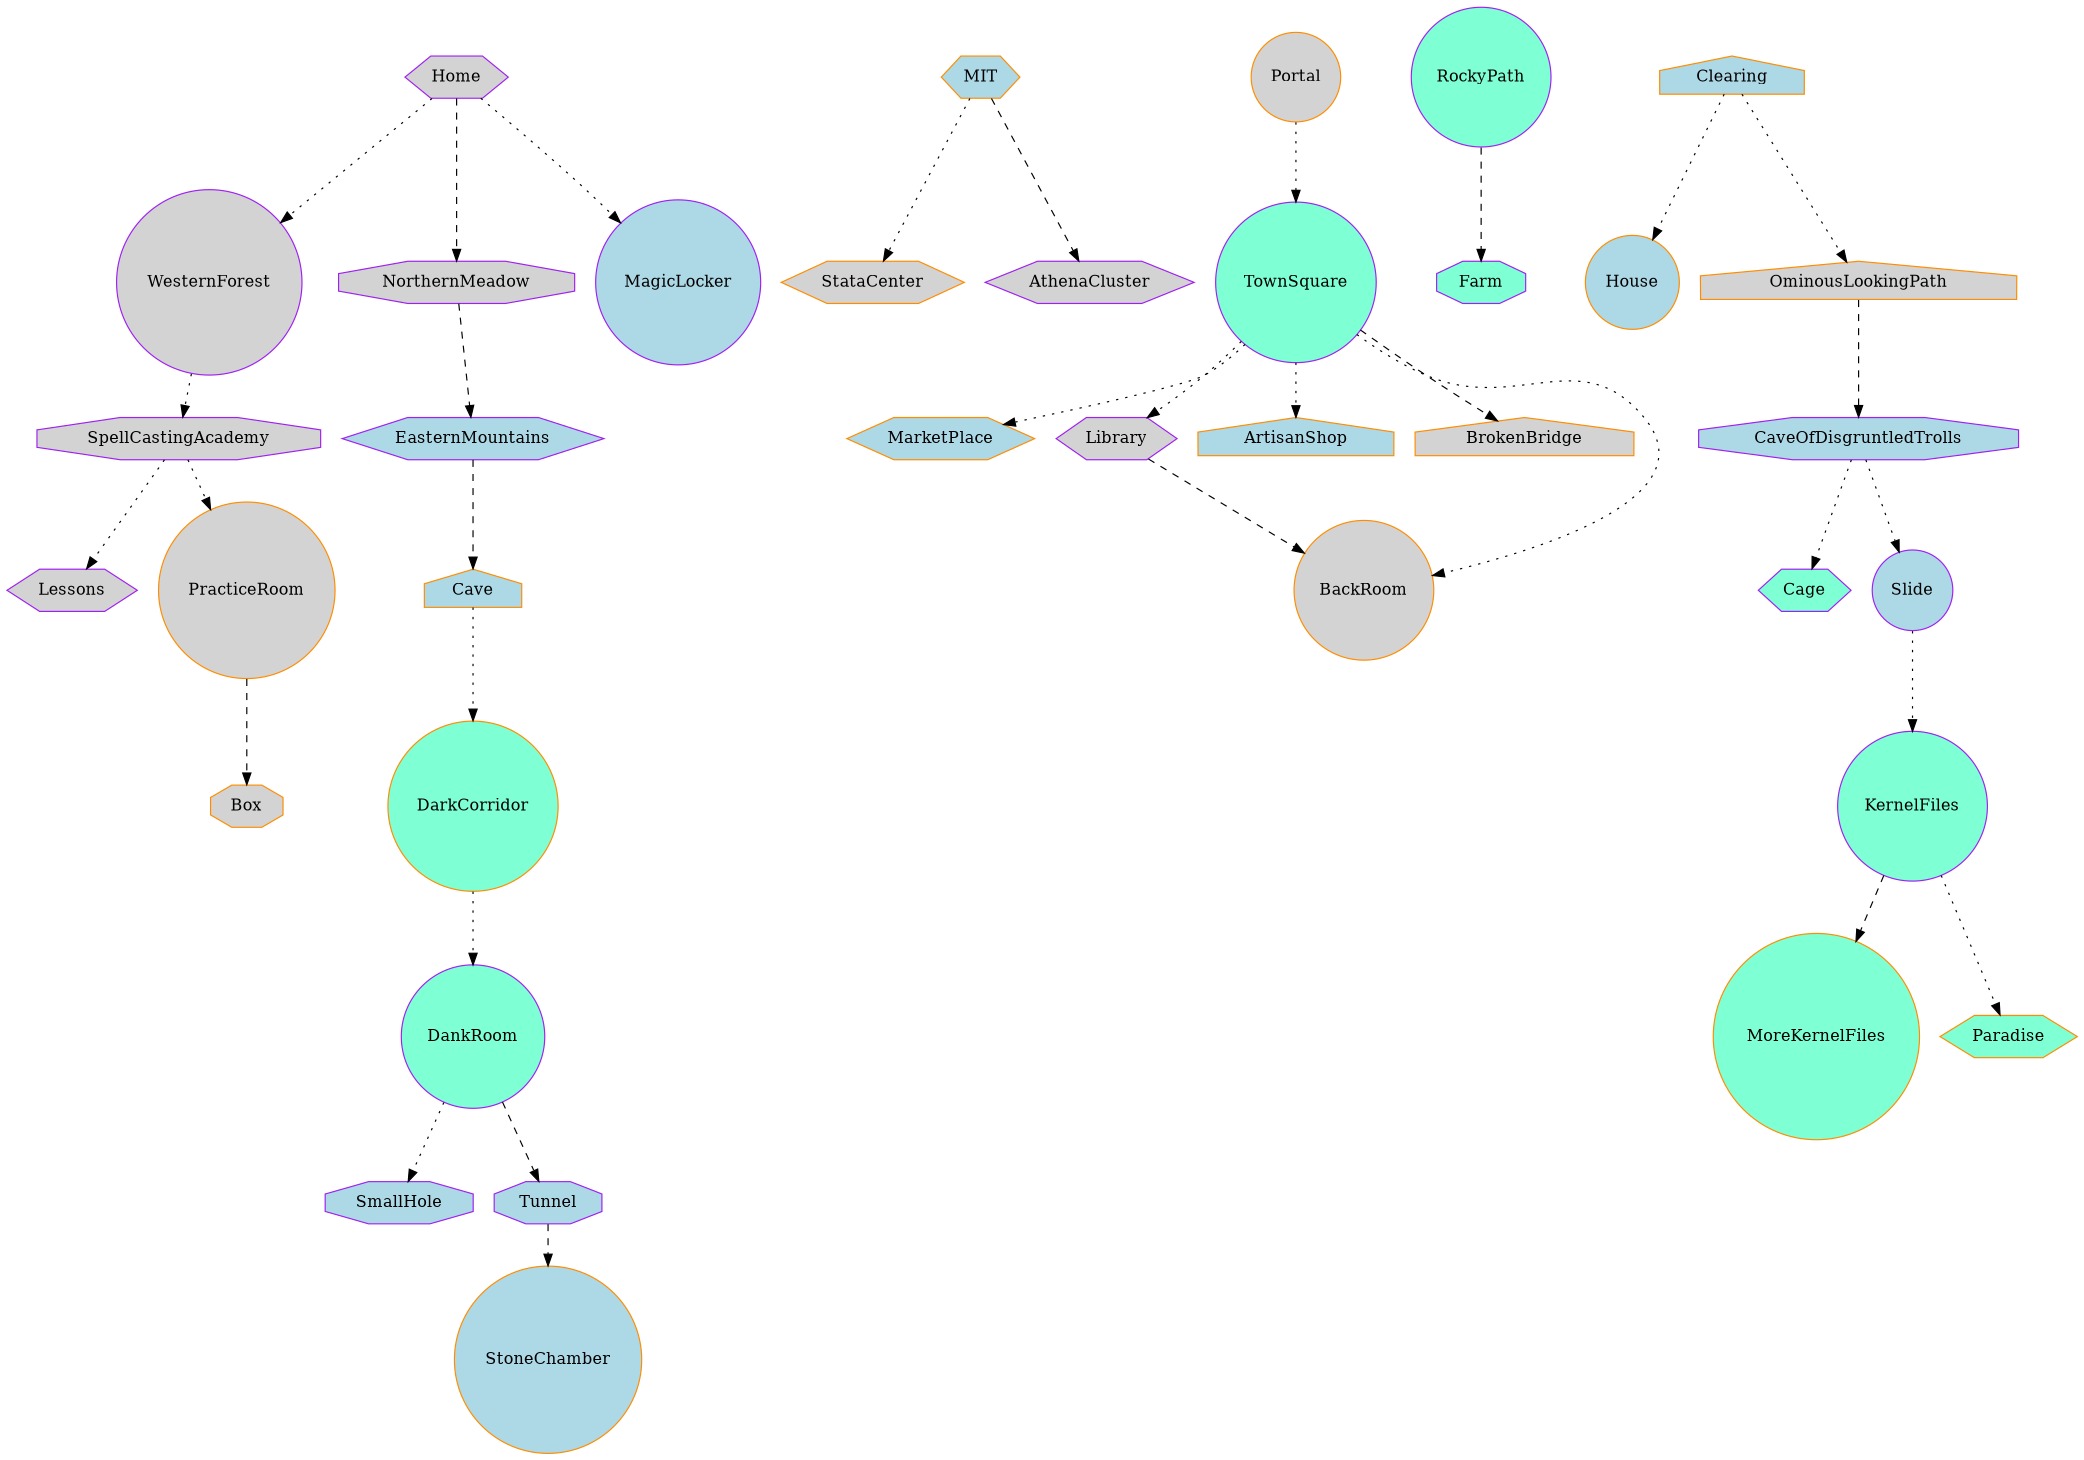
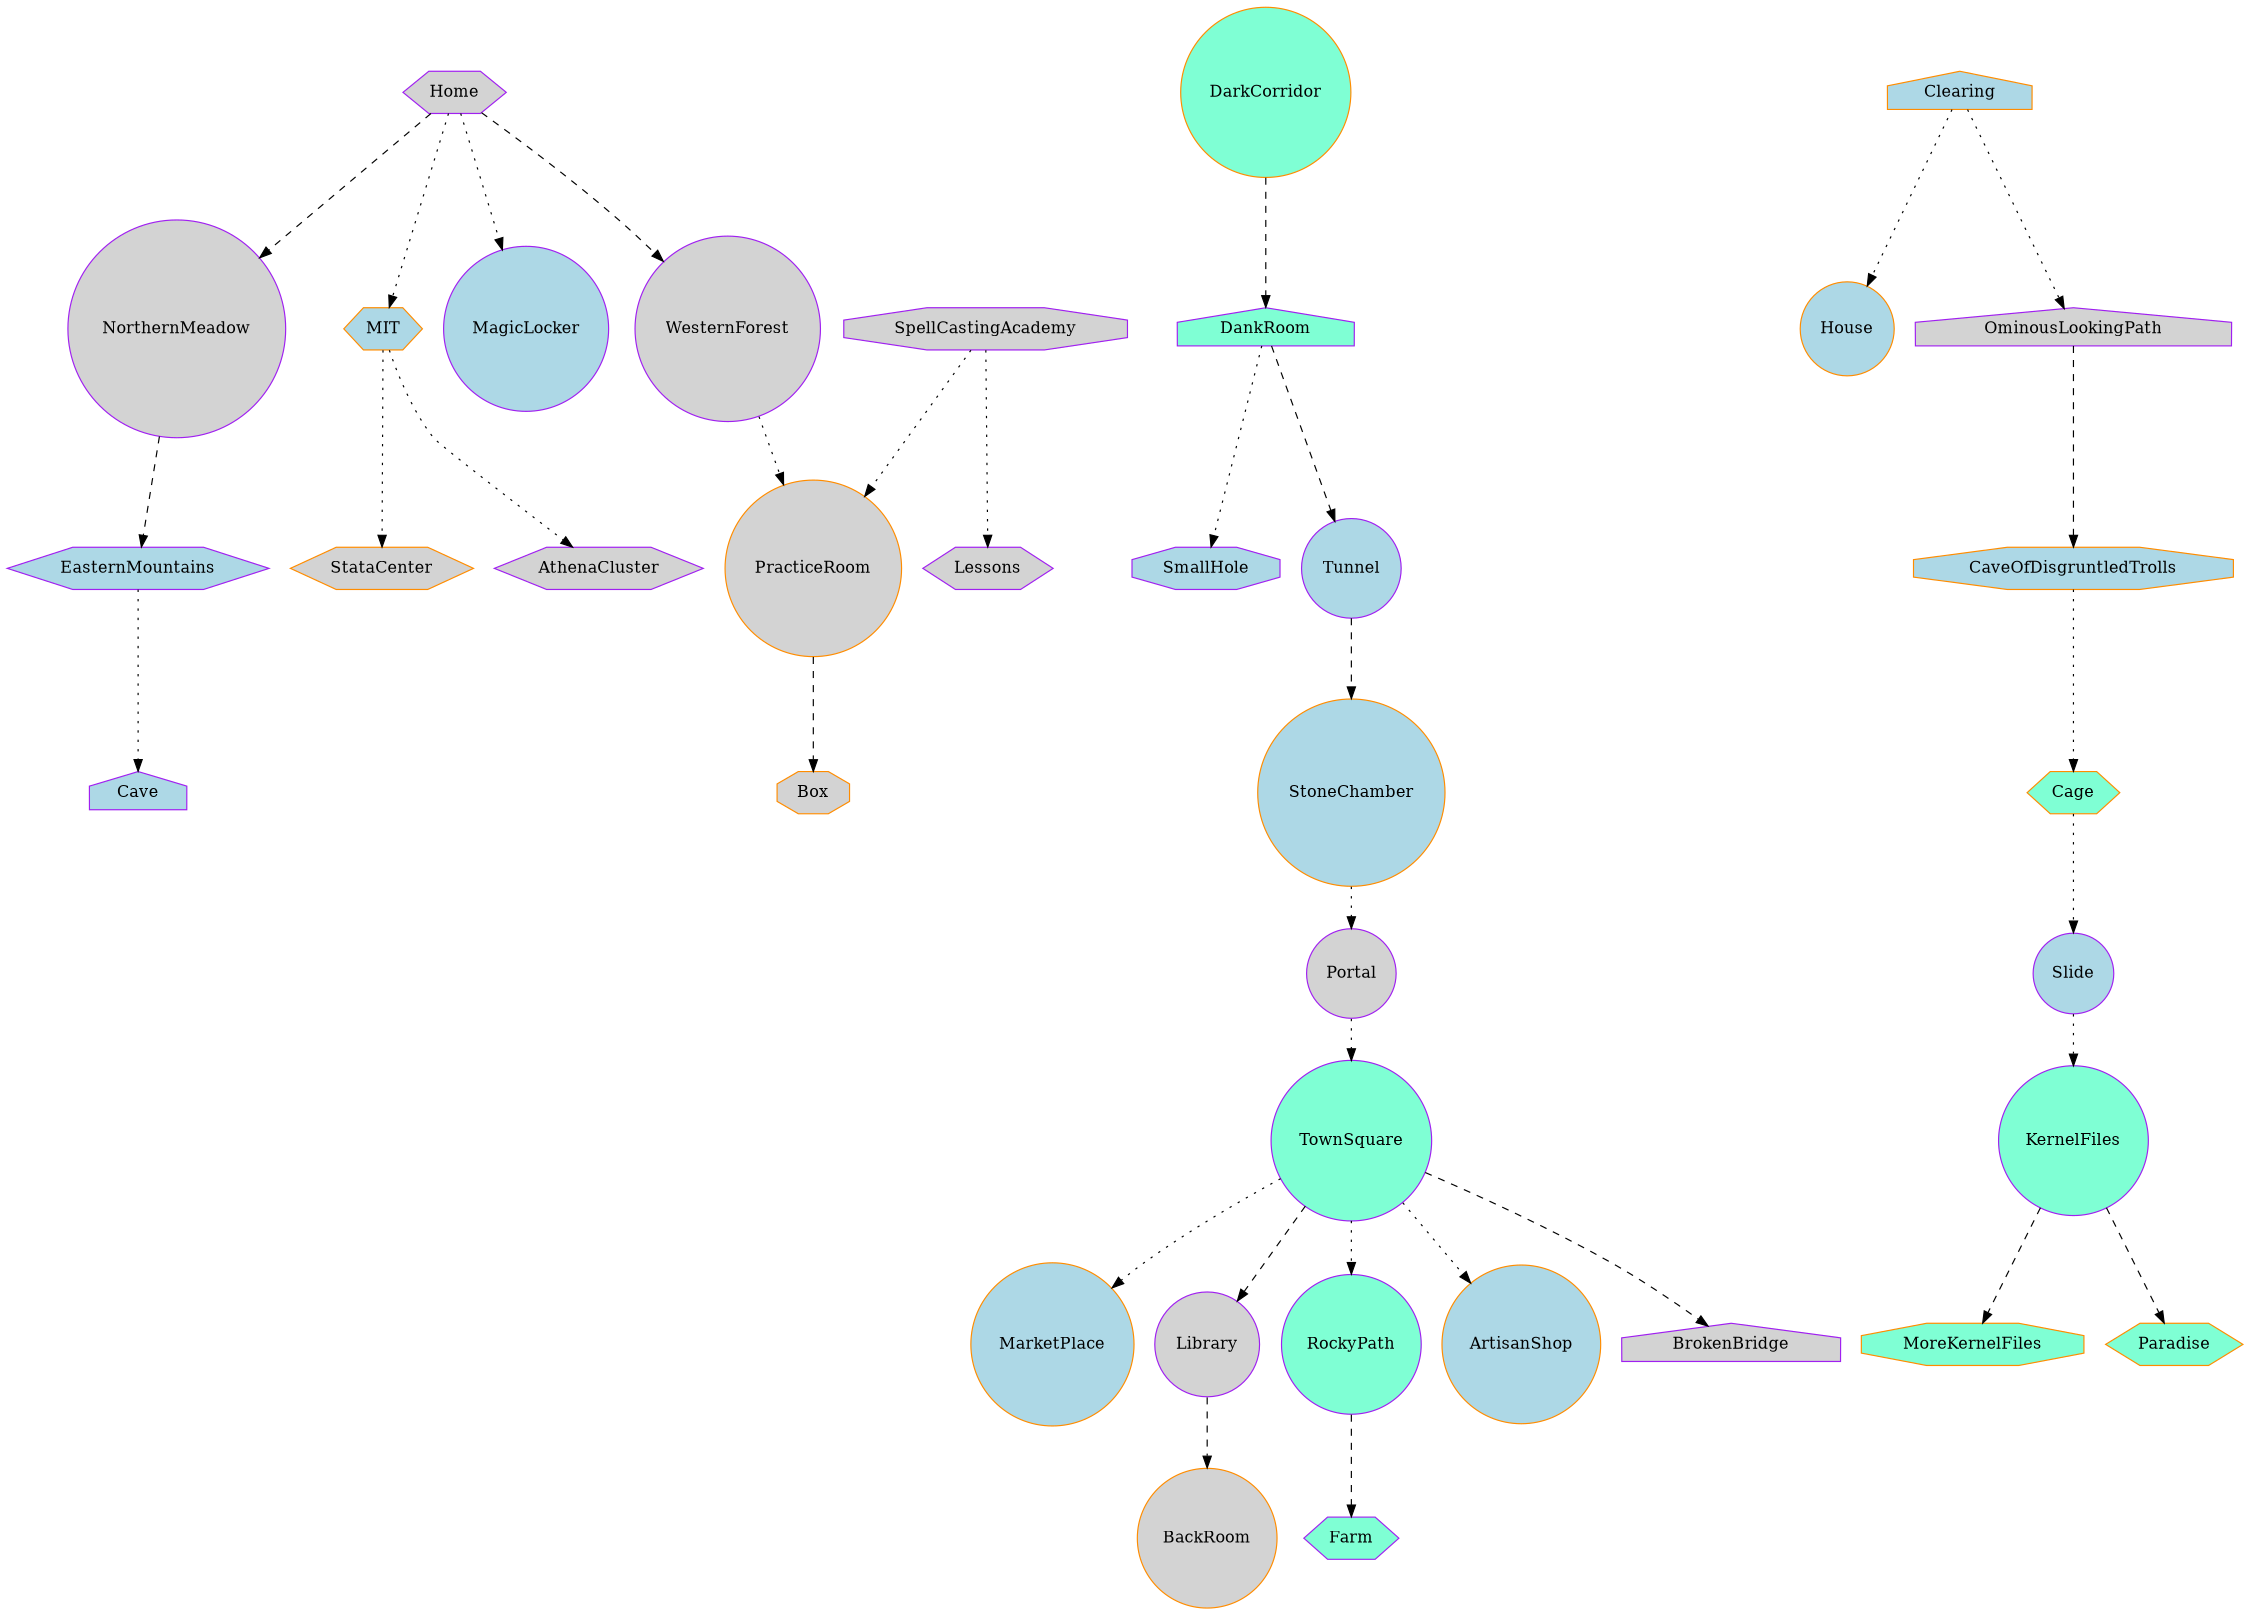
node "Portal": color darkorange -> purple
edge "Home" -> "WesternForest": style dotted -> dashed
edge "MIT" -> "AthenaCluster": style dashed -> dotted
edge "Home" -> "MIT": added
node "NorthernMeadow": shape octagon -> circle
node "Farm": shape octagon -> hexagon
node "OminousLookingPath": color darkorange -> purple
edge "WesternForest" -> "SpellCastingAcademy": now "WesternForest" -> "PracticeRoom"
edge "TownSquare" -> "Library": style dotted -> dashed
edge "TownSquare" -> "BackRoom": now "TownSquare" -> "RockyPath"
node "MarketPlace": shape hexagon -> circle
node "Library": shape hexagon -> circle
node "ArtisanShop": shape house -> circle
node "BrokenBridge": color darkorange -> purple
node "CaveOfDisgruntledTrolls": color purple -> darkorange
edge "CaveOfDisgruntledTrolls" -> "Slide": now "Cage" -> "Slide"
edge "EasternMountains" -> "Cave": style dashed -> dotted
node "Cave": color darkorange -> purple
node "Cage": color purple -> darkorange
edge "Cave" -> "DarkCorridor": removed
edge "StoneChamber" -> "Portal": added
edge "DarkCorridor" -> "DankRoom": style dotted -> dashed
edge "KernelFiles" -> "Paradise": style dotted -> dashed
node "DankRoom": shape circle -> house
node "MoreKernelFiles": shape circle -> octagon
node "Tunnel": shape octagon -> circle
